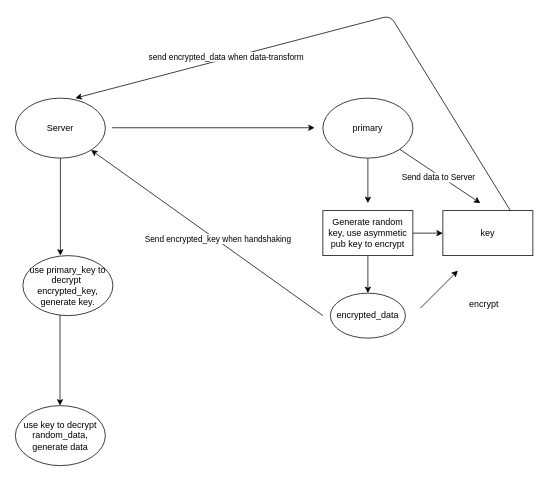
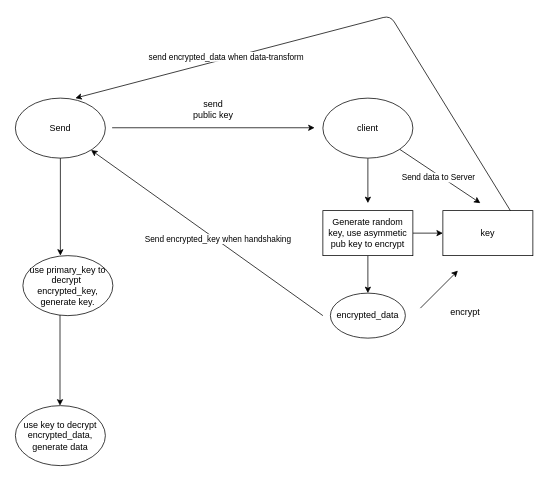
node "send public key": added
node "Server": label "Server" -> "Send"
node "primary": label "primary" -> "client"
node "encrypt": moved (484, 304) -> (465, 312)
node "use key to decrypt random_data, generate data": label "use key to decrypt random_data, generate data" -> "use key to decrypt encrypted_data, generate data"
